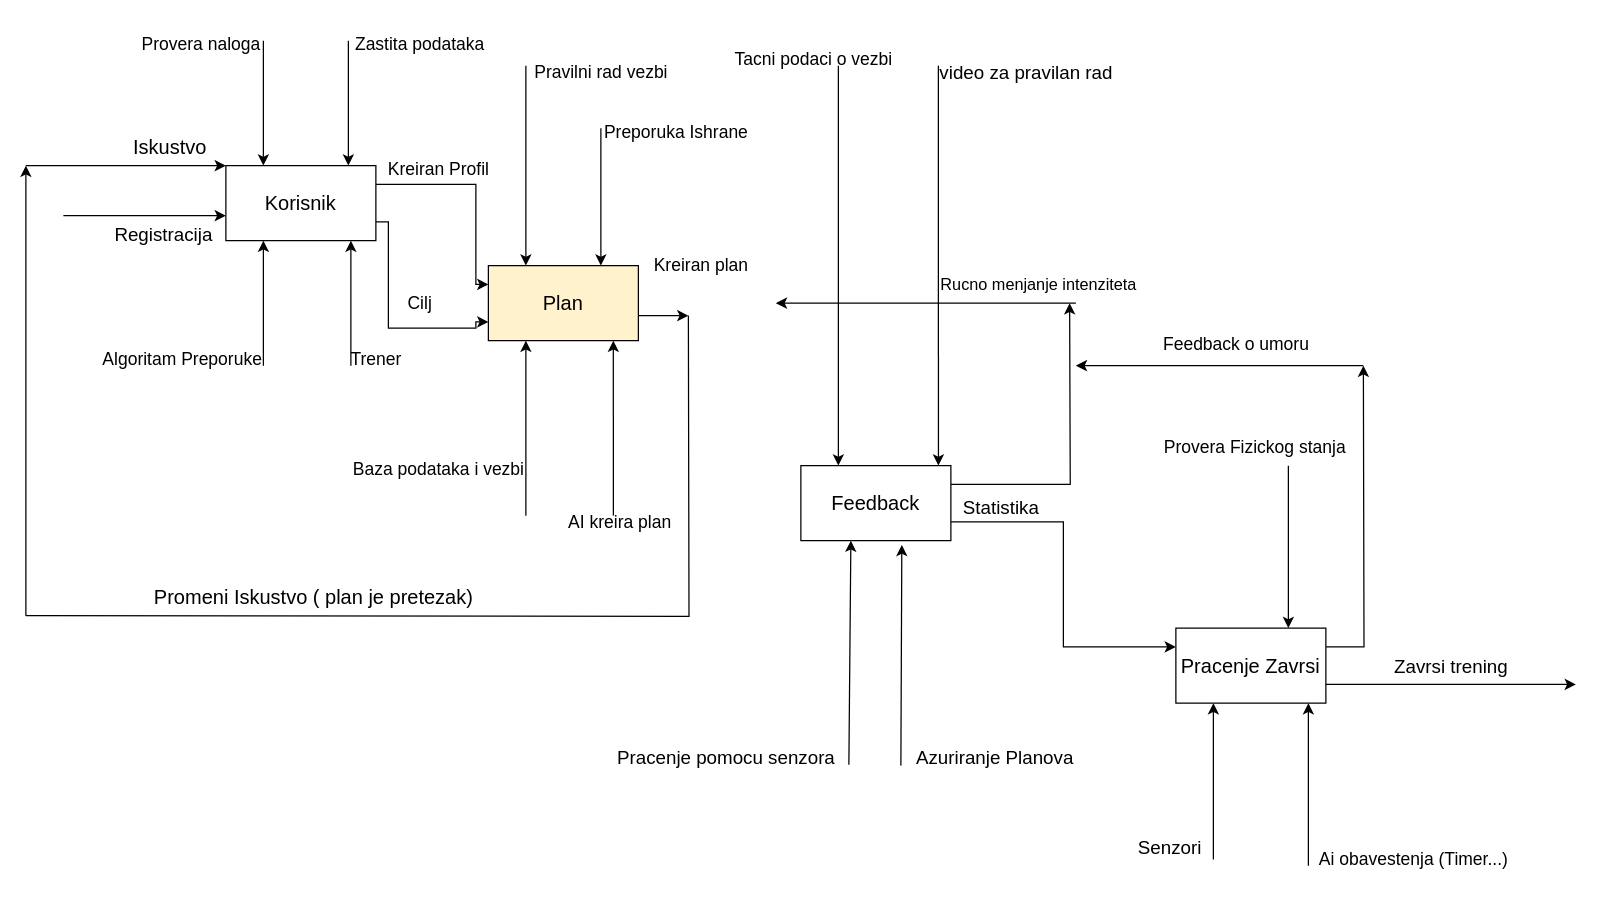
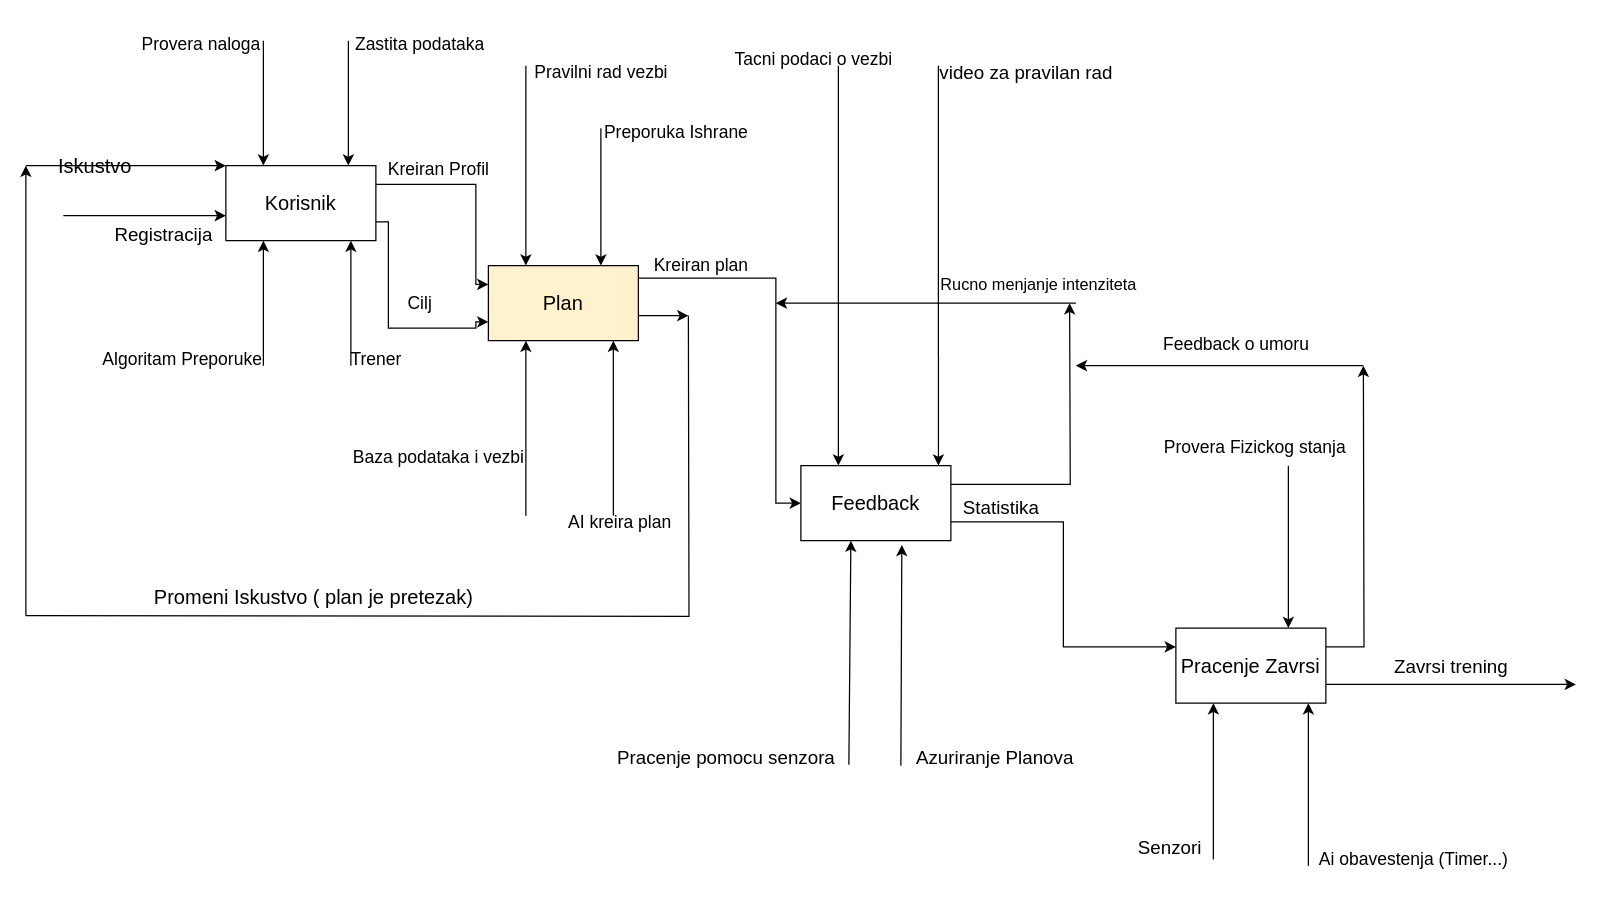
node "Iskustvo": moved (169, 147) -> (94, 166)
edge "Plan" -> "Feedback": added
node "Baza podataka i vezbi": moved (438, 469) -> (438, 457)
